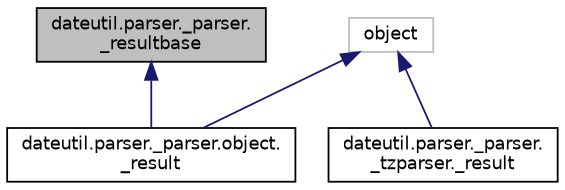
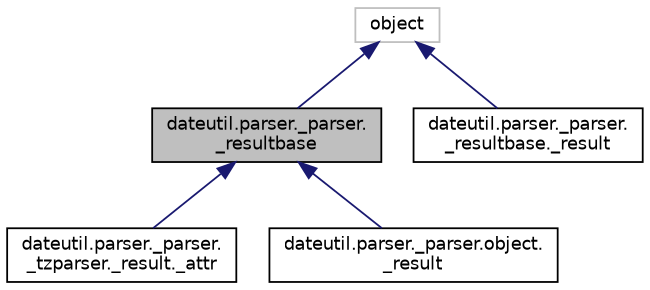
edge "dateutil.parser._parser.object. _result" -> "object": now "dateutil.parser._parser. _resultbase" -> "object"
node "dateutil.parser._parser. _tzparser._result": label "dateutil.parser._parser. _tzparser._result" -> "dateutil.parser._parser. _resultbase._result"
node "dateutil.parser._parser. _tzparser._result._attr": added
